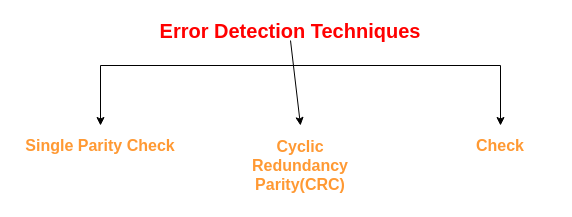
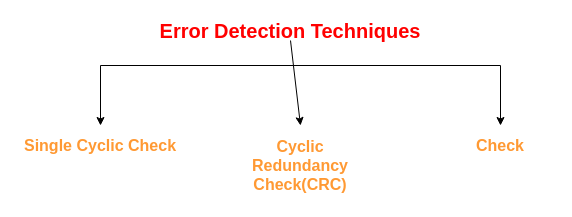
node "Single Parity Check": label "Single Parity Check" -> "Single Cyclic Check"
node "Cyclic Redundancy Parity(CRC)": label "Cyclic Redundancy Parity(CRC)" -> "Cyclic Redundancy Check(CRC)"
